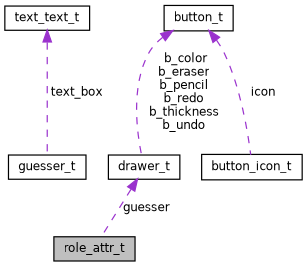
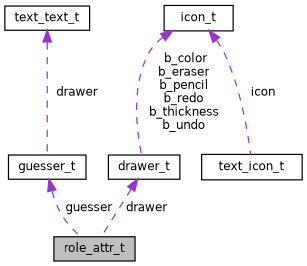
node "button_t": label "button_t" -> "icon_t"
edge "guesser_t" -> "text_text_t": label " text_box" -> " drawer"
node "button_icon_t": label "button_icon_t" -> "text_icon_t"
edge "role_attr_t" -> "drawer_t": label " guesser" -> " drawer"
edge "role_attr_t" -> "guesser_t": added, label "guesser"
